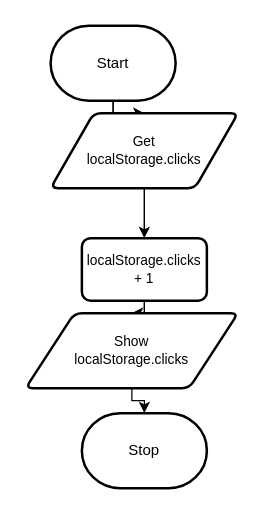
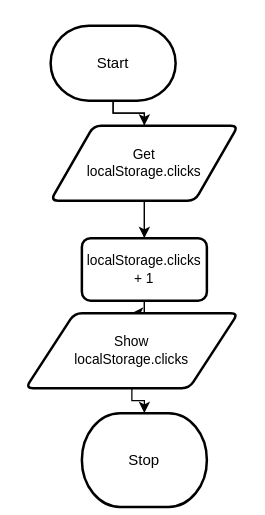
node "Get localStorage.clicks": moved (144, 151) -> (144, 163)
node "Stop": size 125x75 -> 125x94
